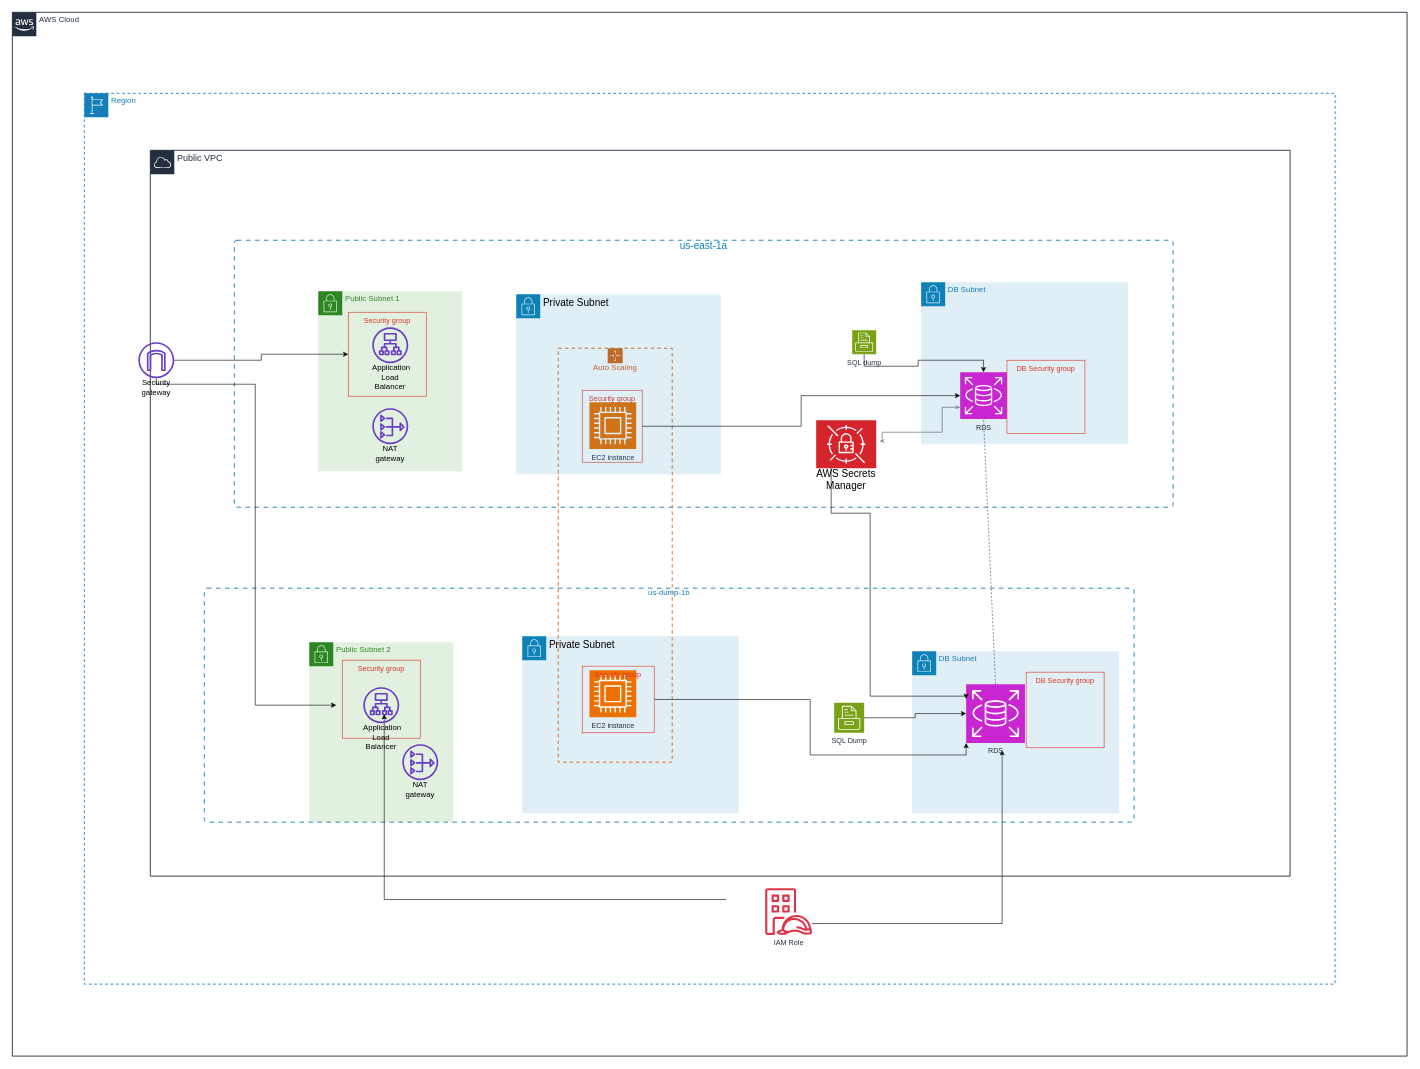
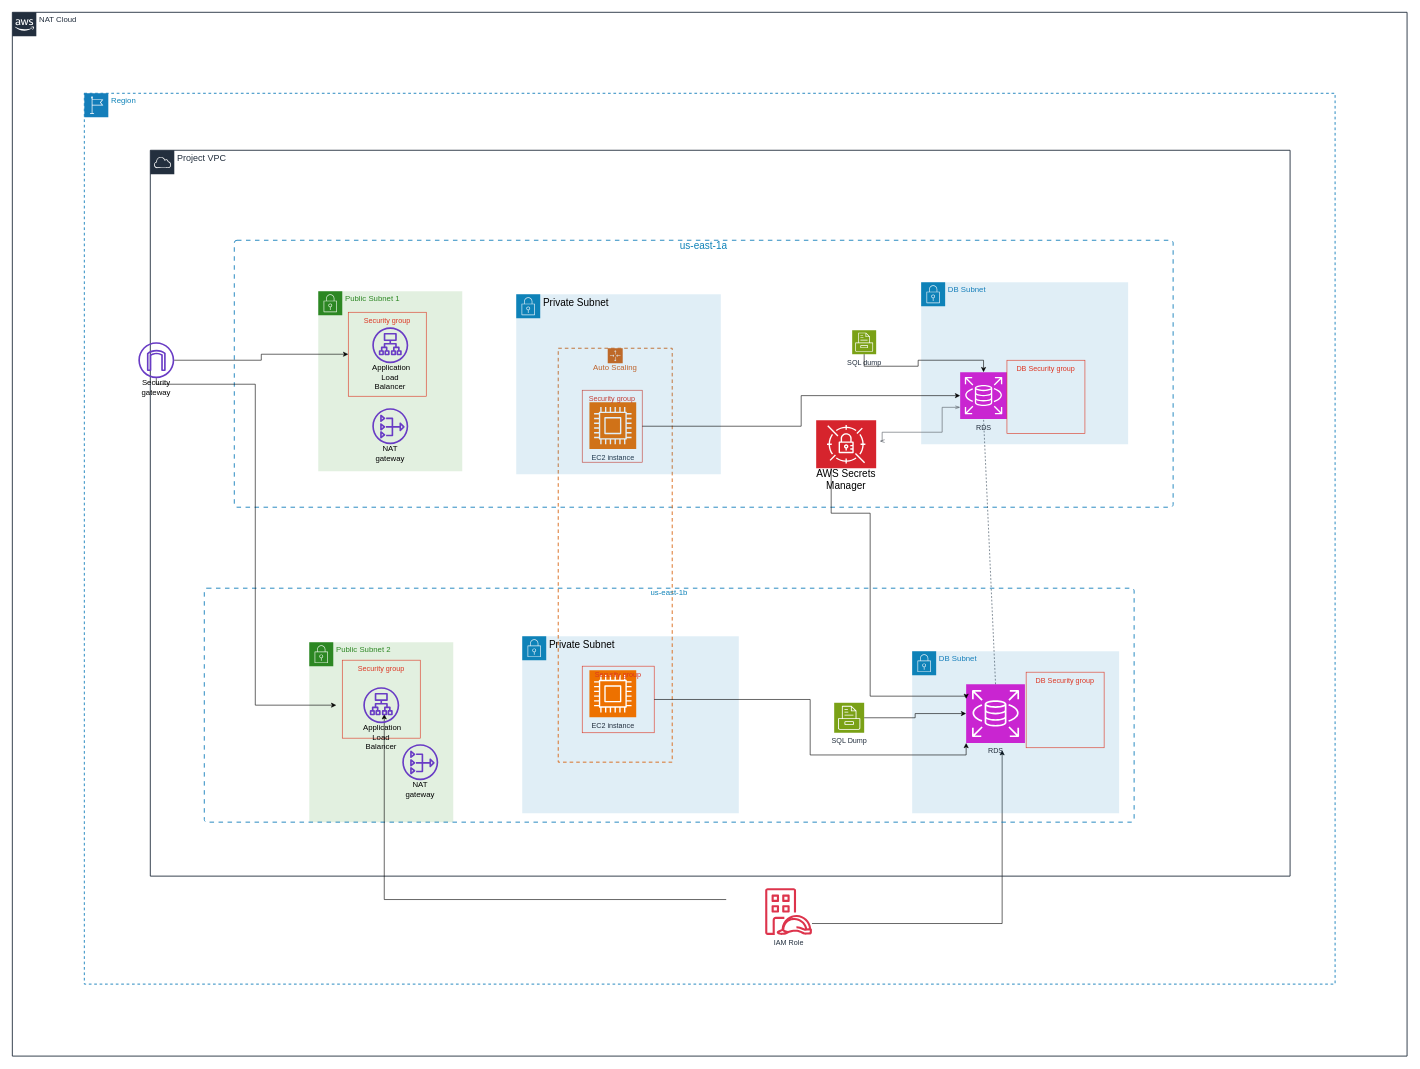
node "AWS Cloud": label "AWS Cloud" -> "NAT Cloud"
node "Public VPC": label "Public VPC" -> "Project VPC"
node "us-dump-1b": label "us-dump-1b" -> "us-east-1b"
